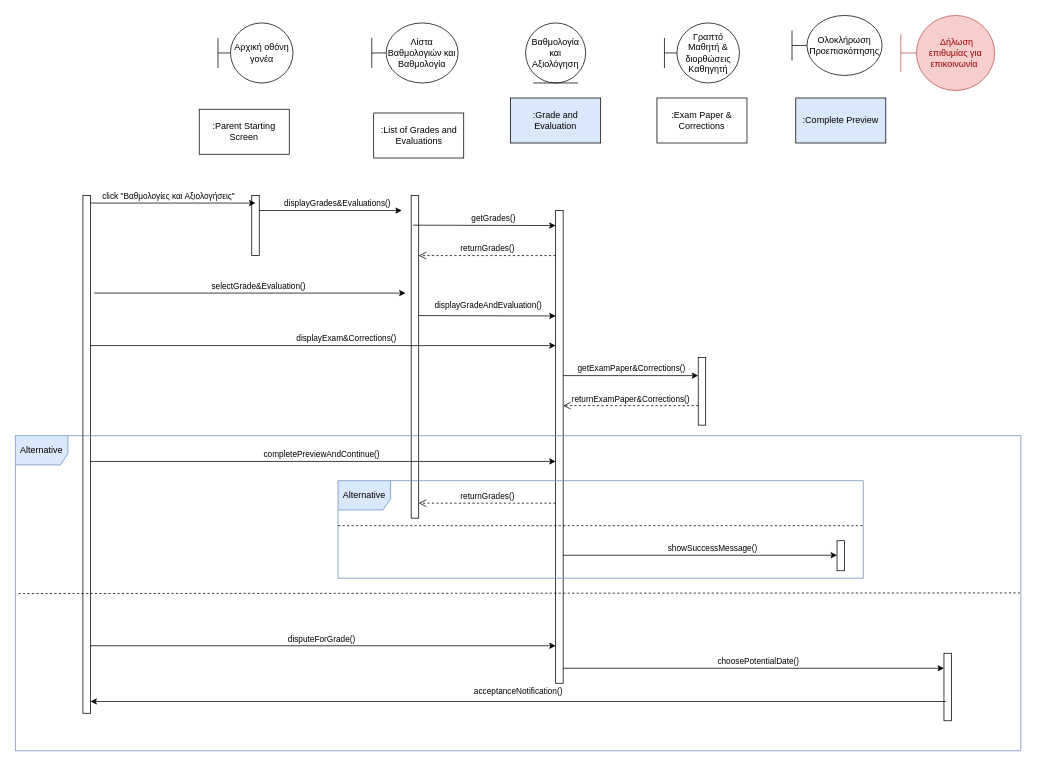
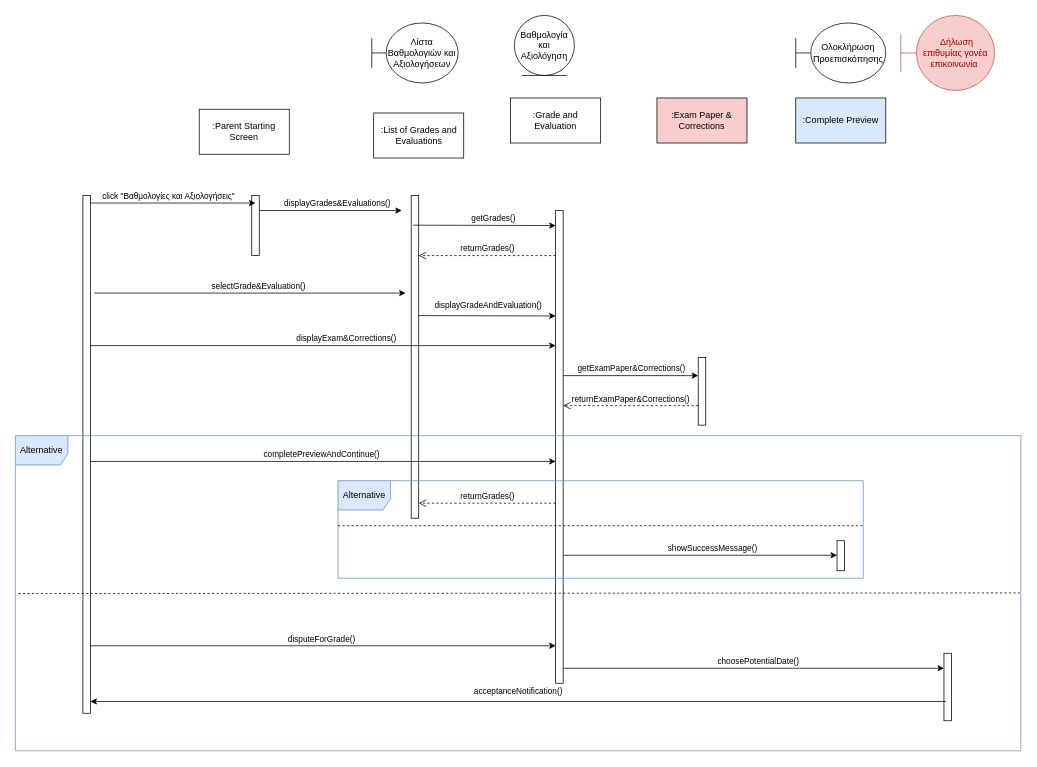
node "Ολοκλήρωση Προεπισκόπησης": moved (837, 45) -> (840, 53)
node "Αρχική οθόνη γονέα": removed
node "Λίστα Βαθμολογιών και Βαθμολογία": label "Λίστα Βαθμολογιών και Βαθμολογία" -> "Λίστα Βαθμολογιών και Αξιολογήσεων"
node "Βαθμολογία καιΑξιολόγηση": moved (555, 53) -> (544, 45)
node "Γραπτό Μαθητή & διορθώσεις Καθηγητή": removed
node "Δήλωση επιθυμίας για επικοινωνία": label "Δήλωση επιθυμίας για επικοινωνία" -> "Δήλωση επιθυμίας γονέα επικοινωνία"
node ":Grade and Evaluation": fillcolor #dae8fc -> #ffffff
node ":Exam Paper & Corrections": fillcolor #ffffff -> #f8cecc
